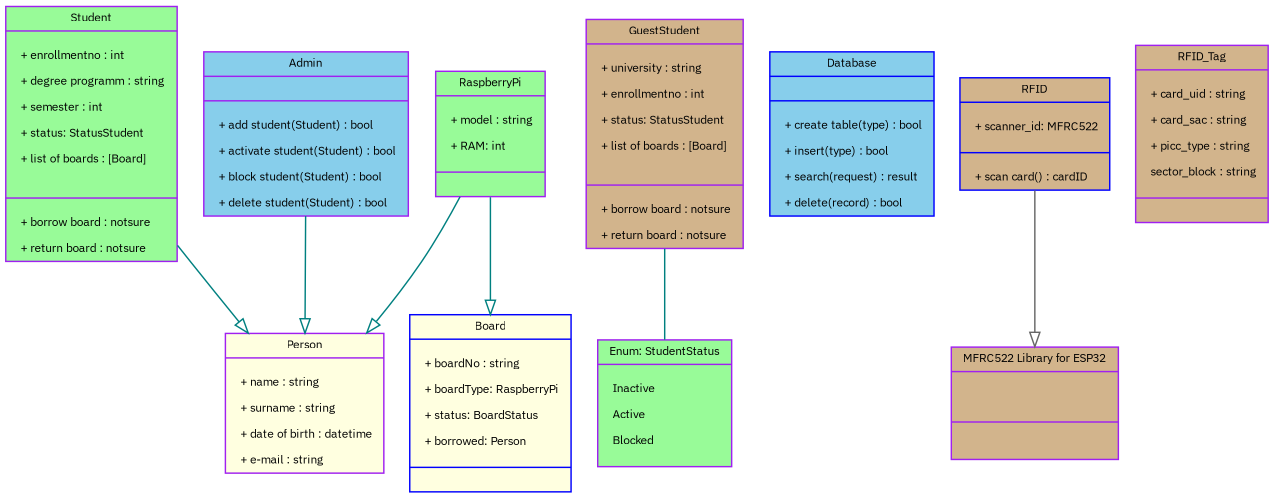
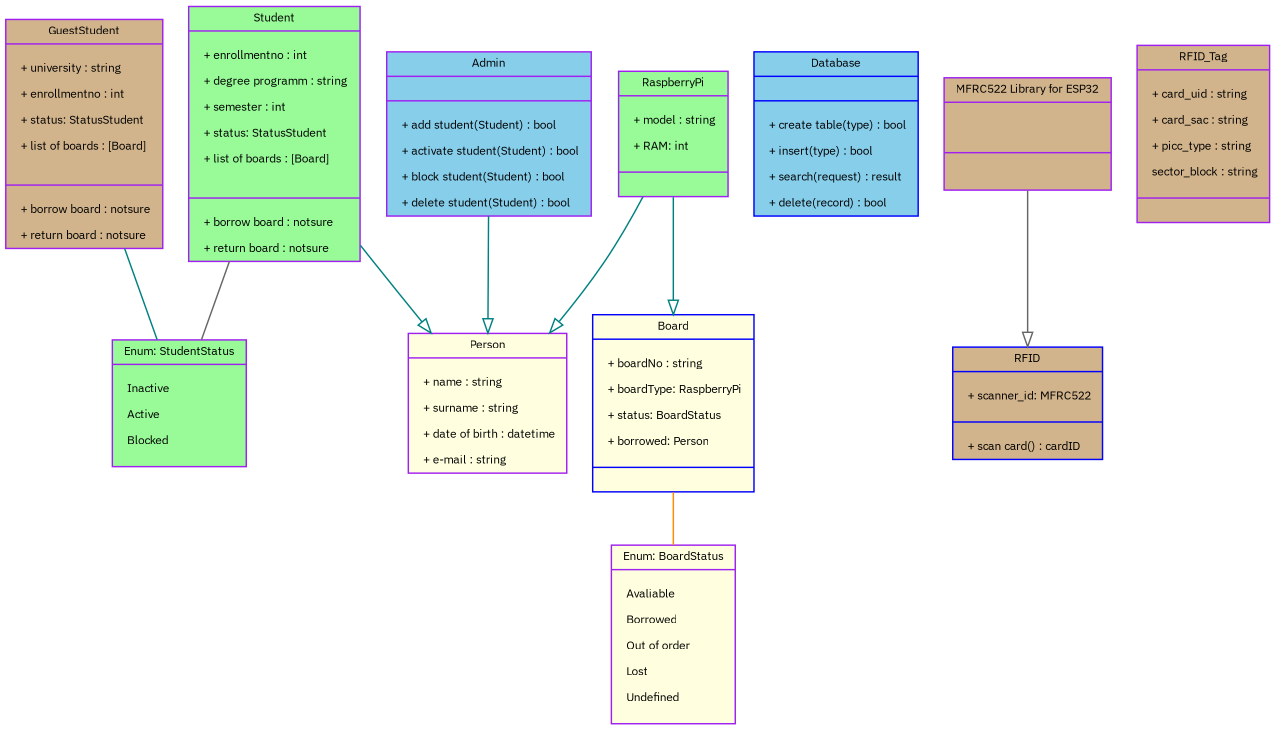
edge "RFID" -> "MFRC522 Library for ESP32": reversed
edge "Student" -- "Enum: StudentStatus": added
node "Enum: BoardStatus": added
